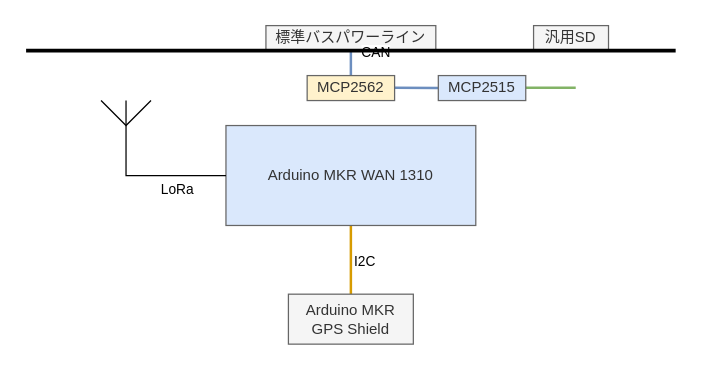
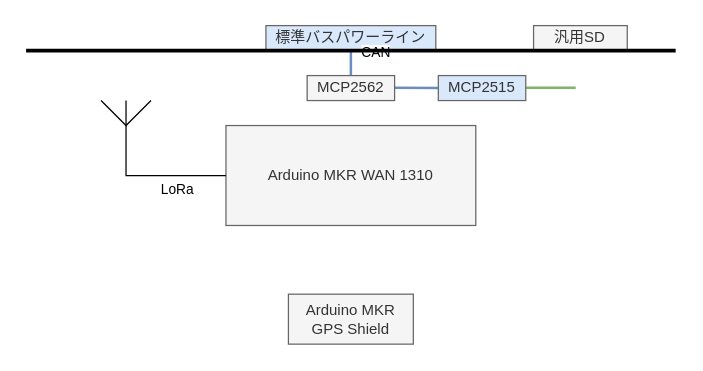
node "標準バスパワーライン": fillcolor #f5f5f5 -> #dae8fc
node "汎用SD": size 75x25 -> 94x25
node "MCP2562": fillcolor #fff2cc -> #f5f5f5
node "Arduino MKR WAN 1310": fillcolor #dae8fc -> #f5f5f5
edge "Arduino MKR WAN 1310" -- "Arduino MKR GPS Shield": removed, label "I2C"
